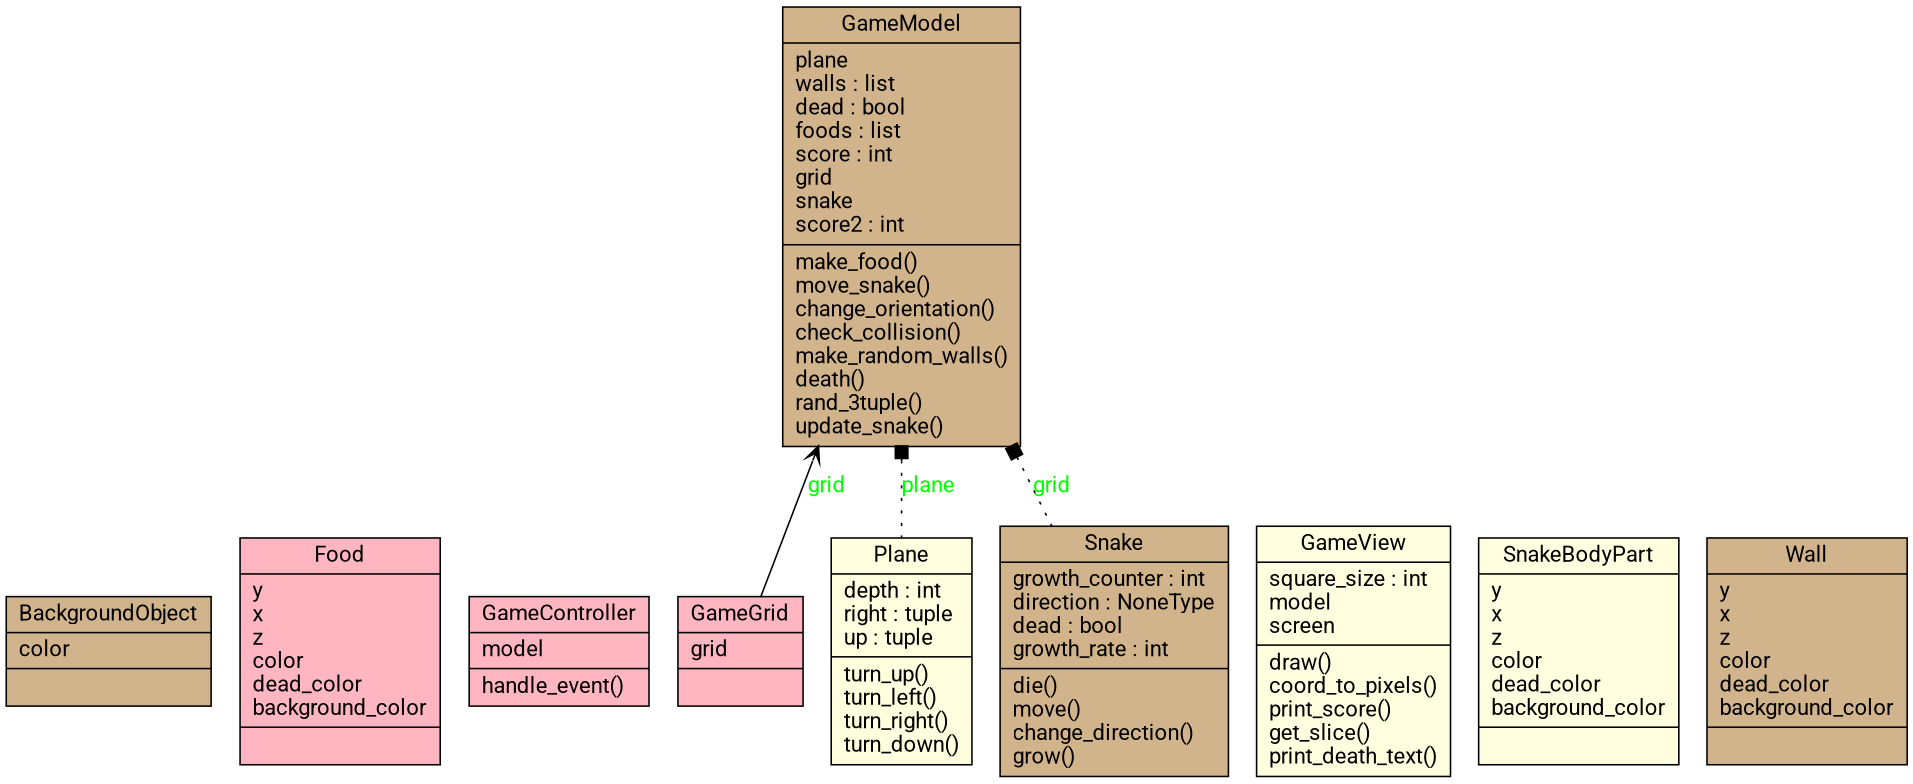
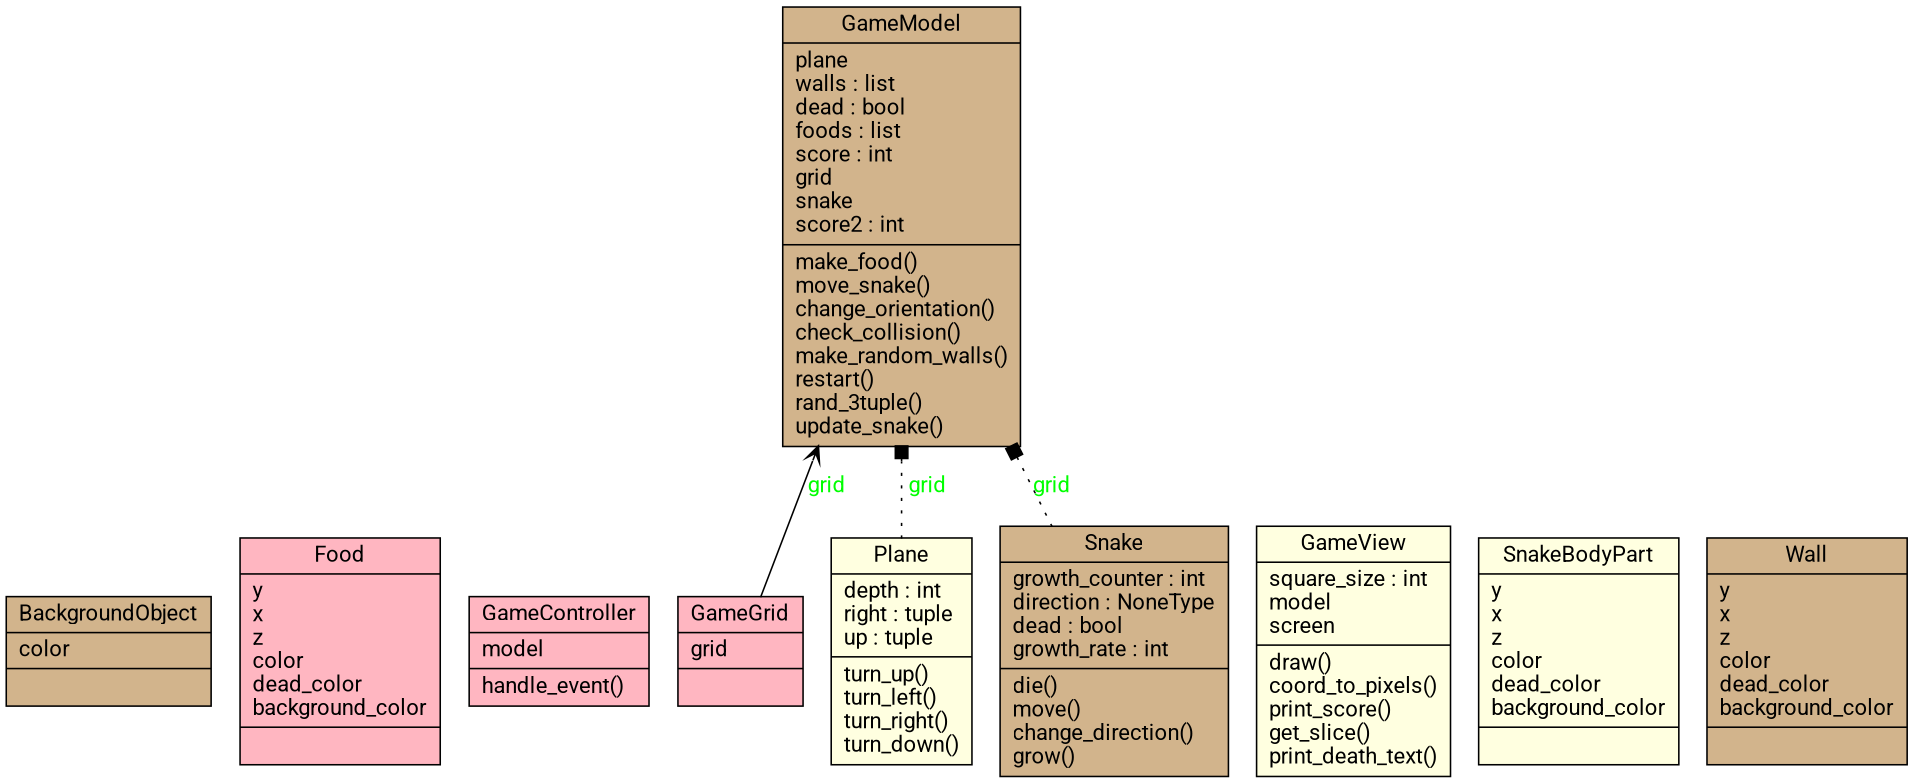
node "GameModel": text "death()" -> "restart()"
edge "Plane" -> "GameModel": label "plane" -> "grid"
